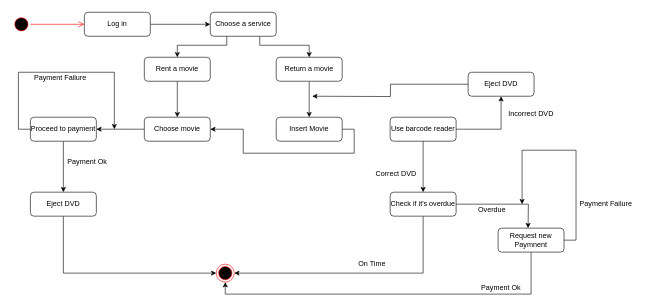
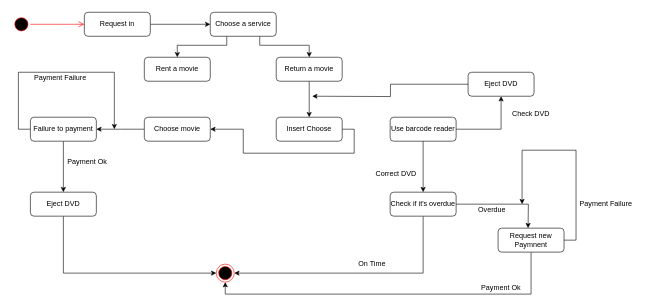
node "Log in": label "Log in" -> "Request in"
edge "Rent a movie" -> "Choose movie": removed
node "Incorrect DVD": label "Incorrect DVD" -> "Check DVD"
node "Proceed to payment": label "Proceed to payment" -> "Failure to payment"
node "Insert Movie": label "Insert Movie" -> "Insert Choose"
